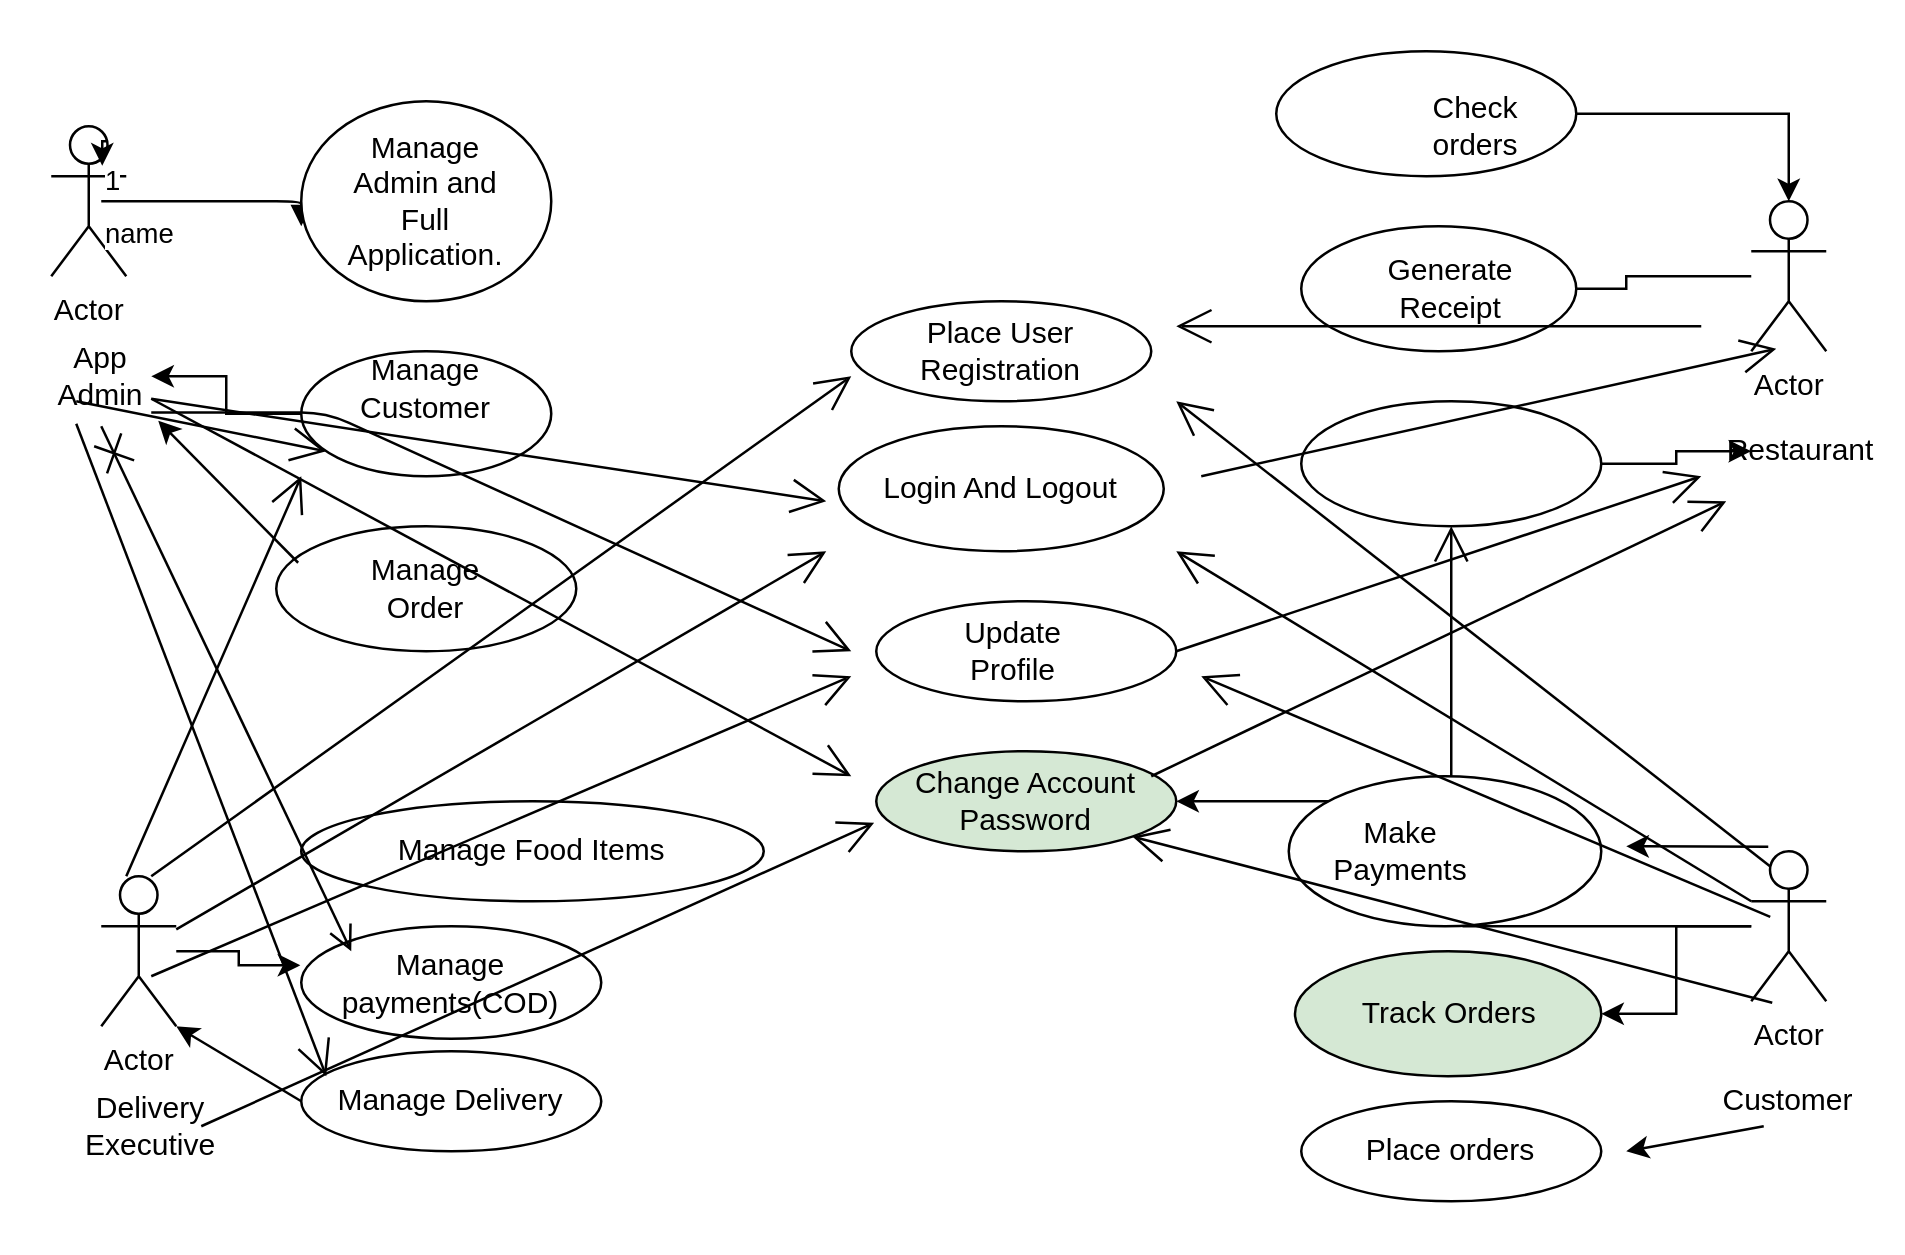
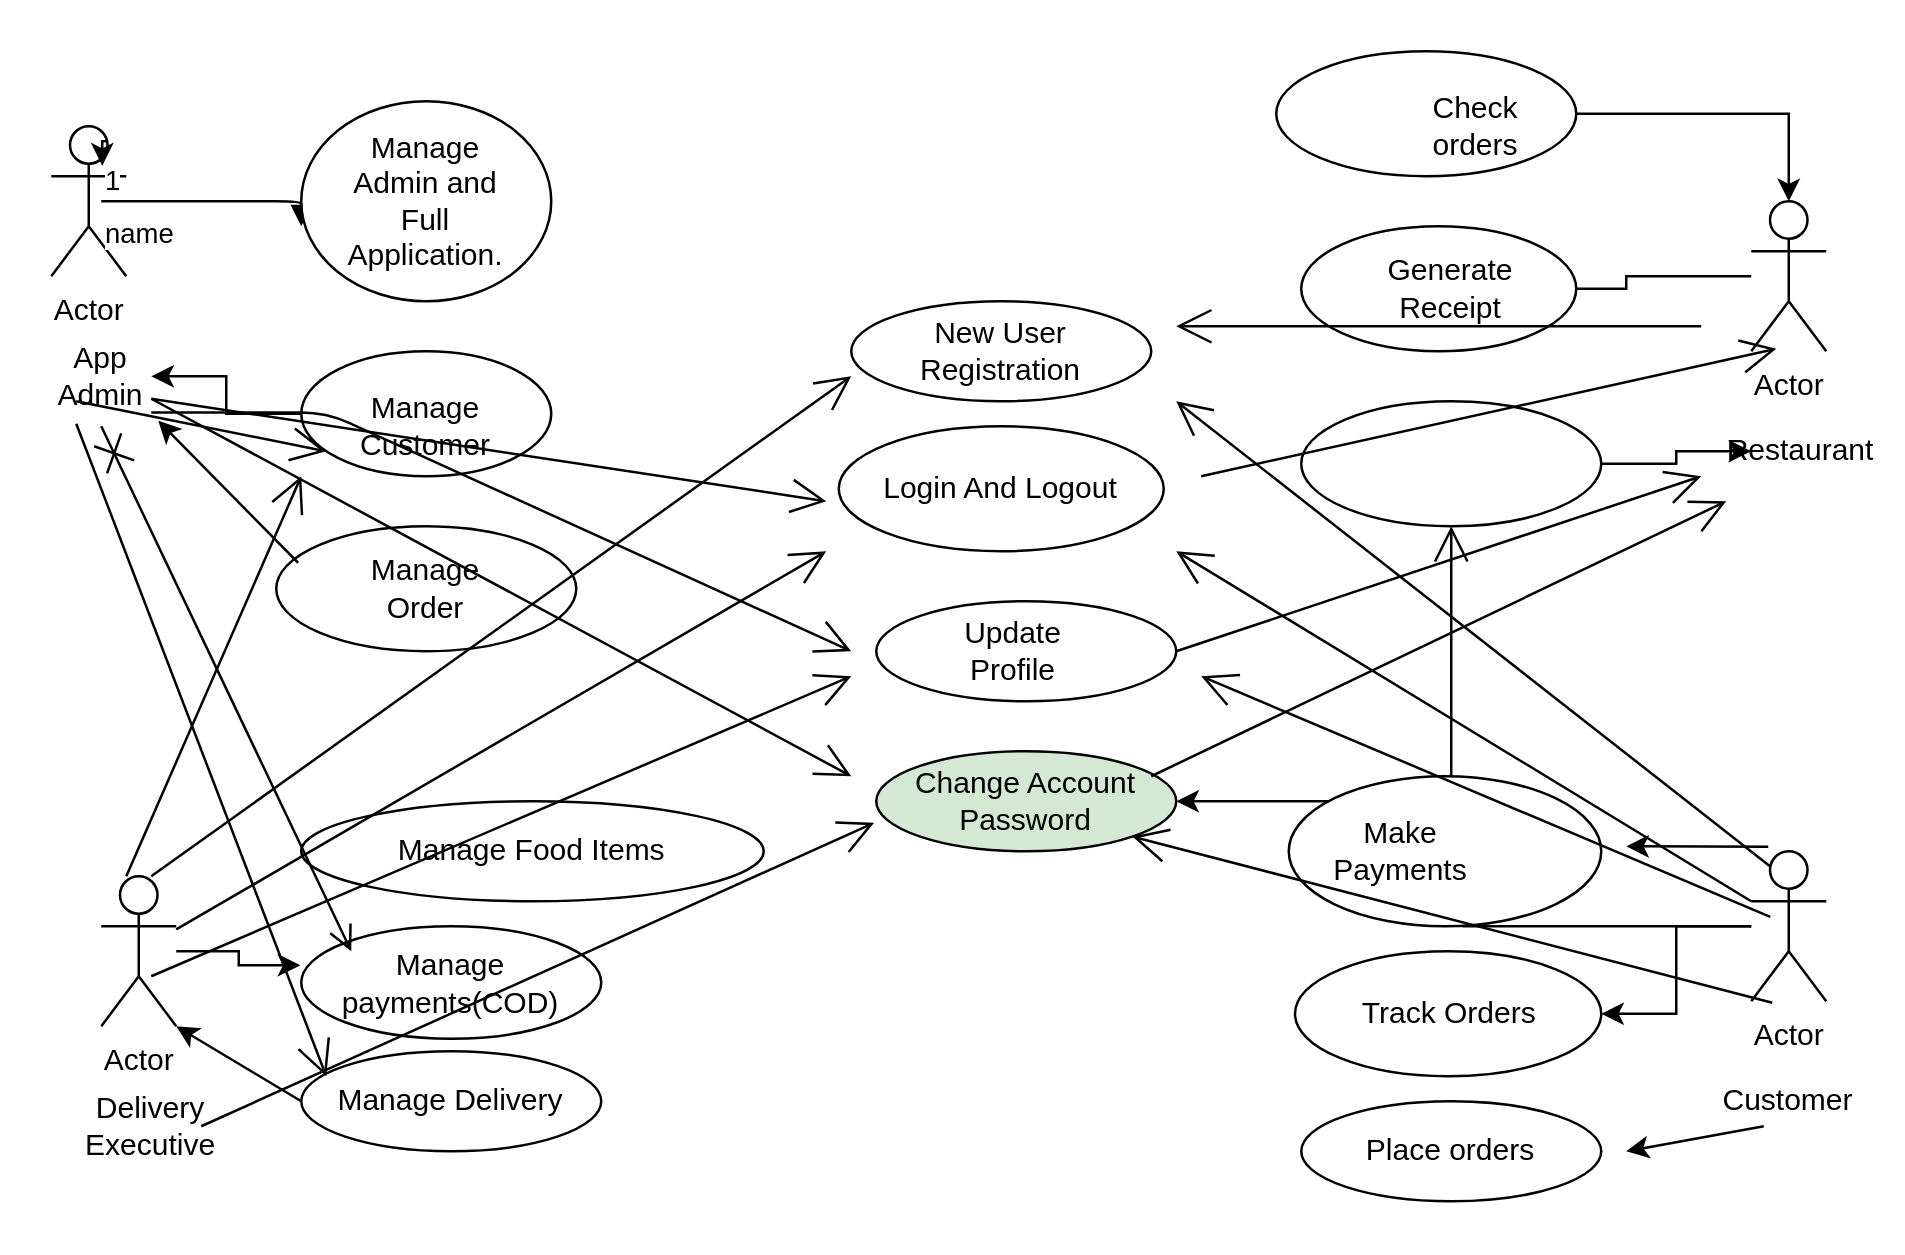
node "Place User Registration": label "Place User Registration" -> "New User Registration"
node "Manage Customer": moved (426, 389) -> (426, 426)
node "Track Orders": fillcolor #d5e8d4 -> #ffffff
